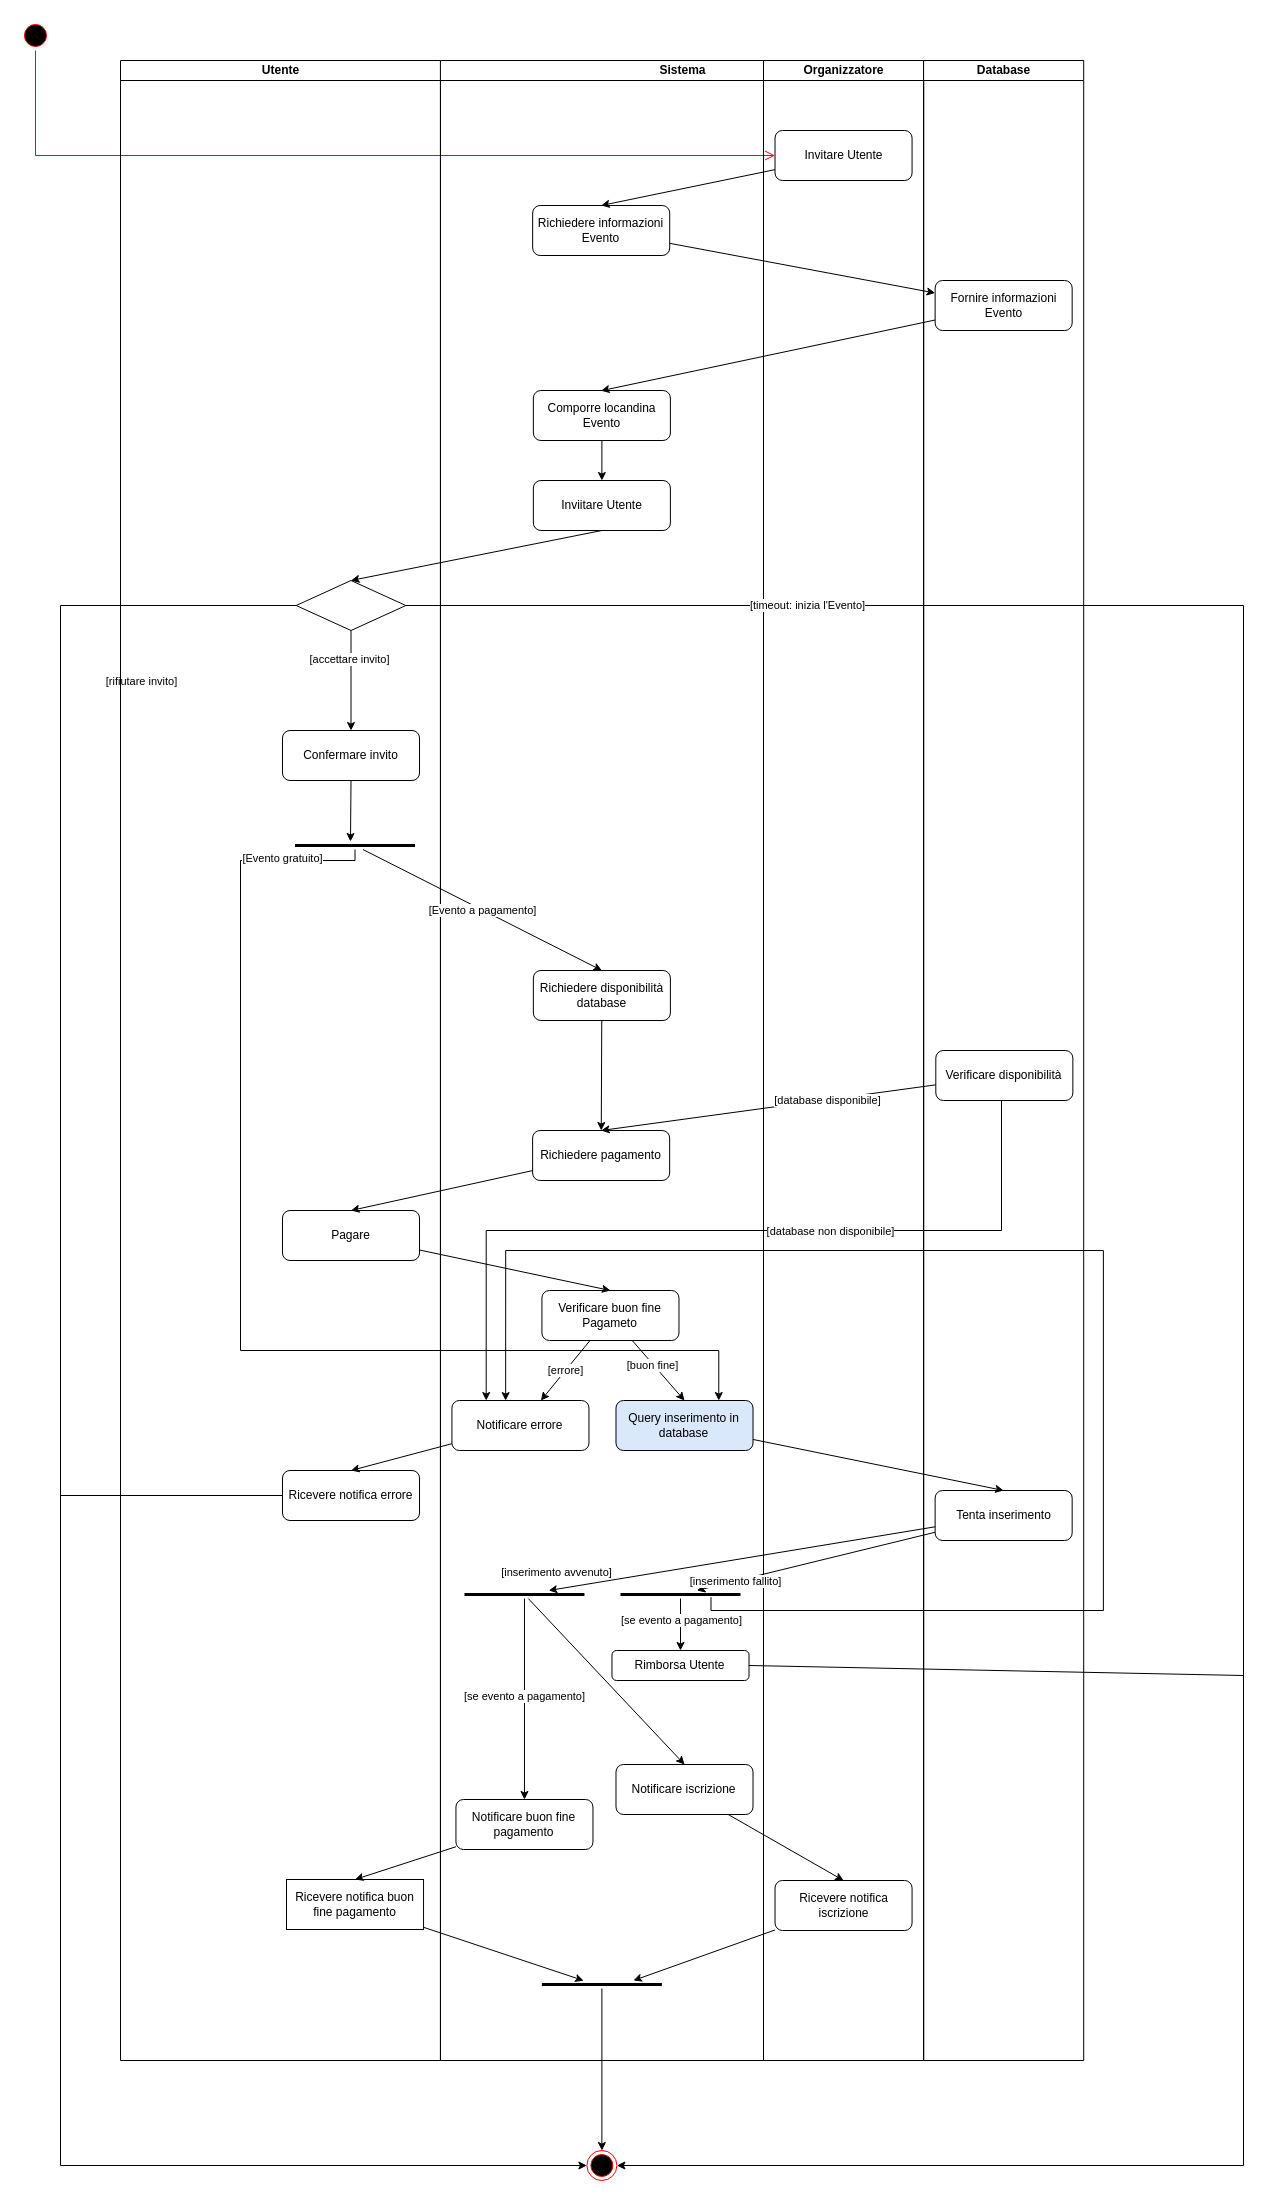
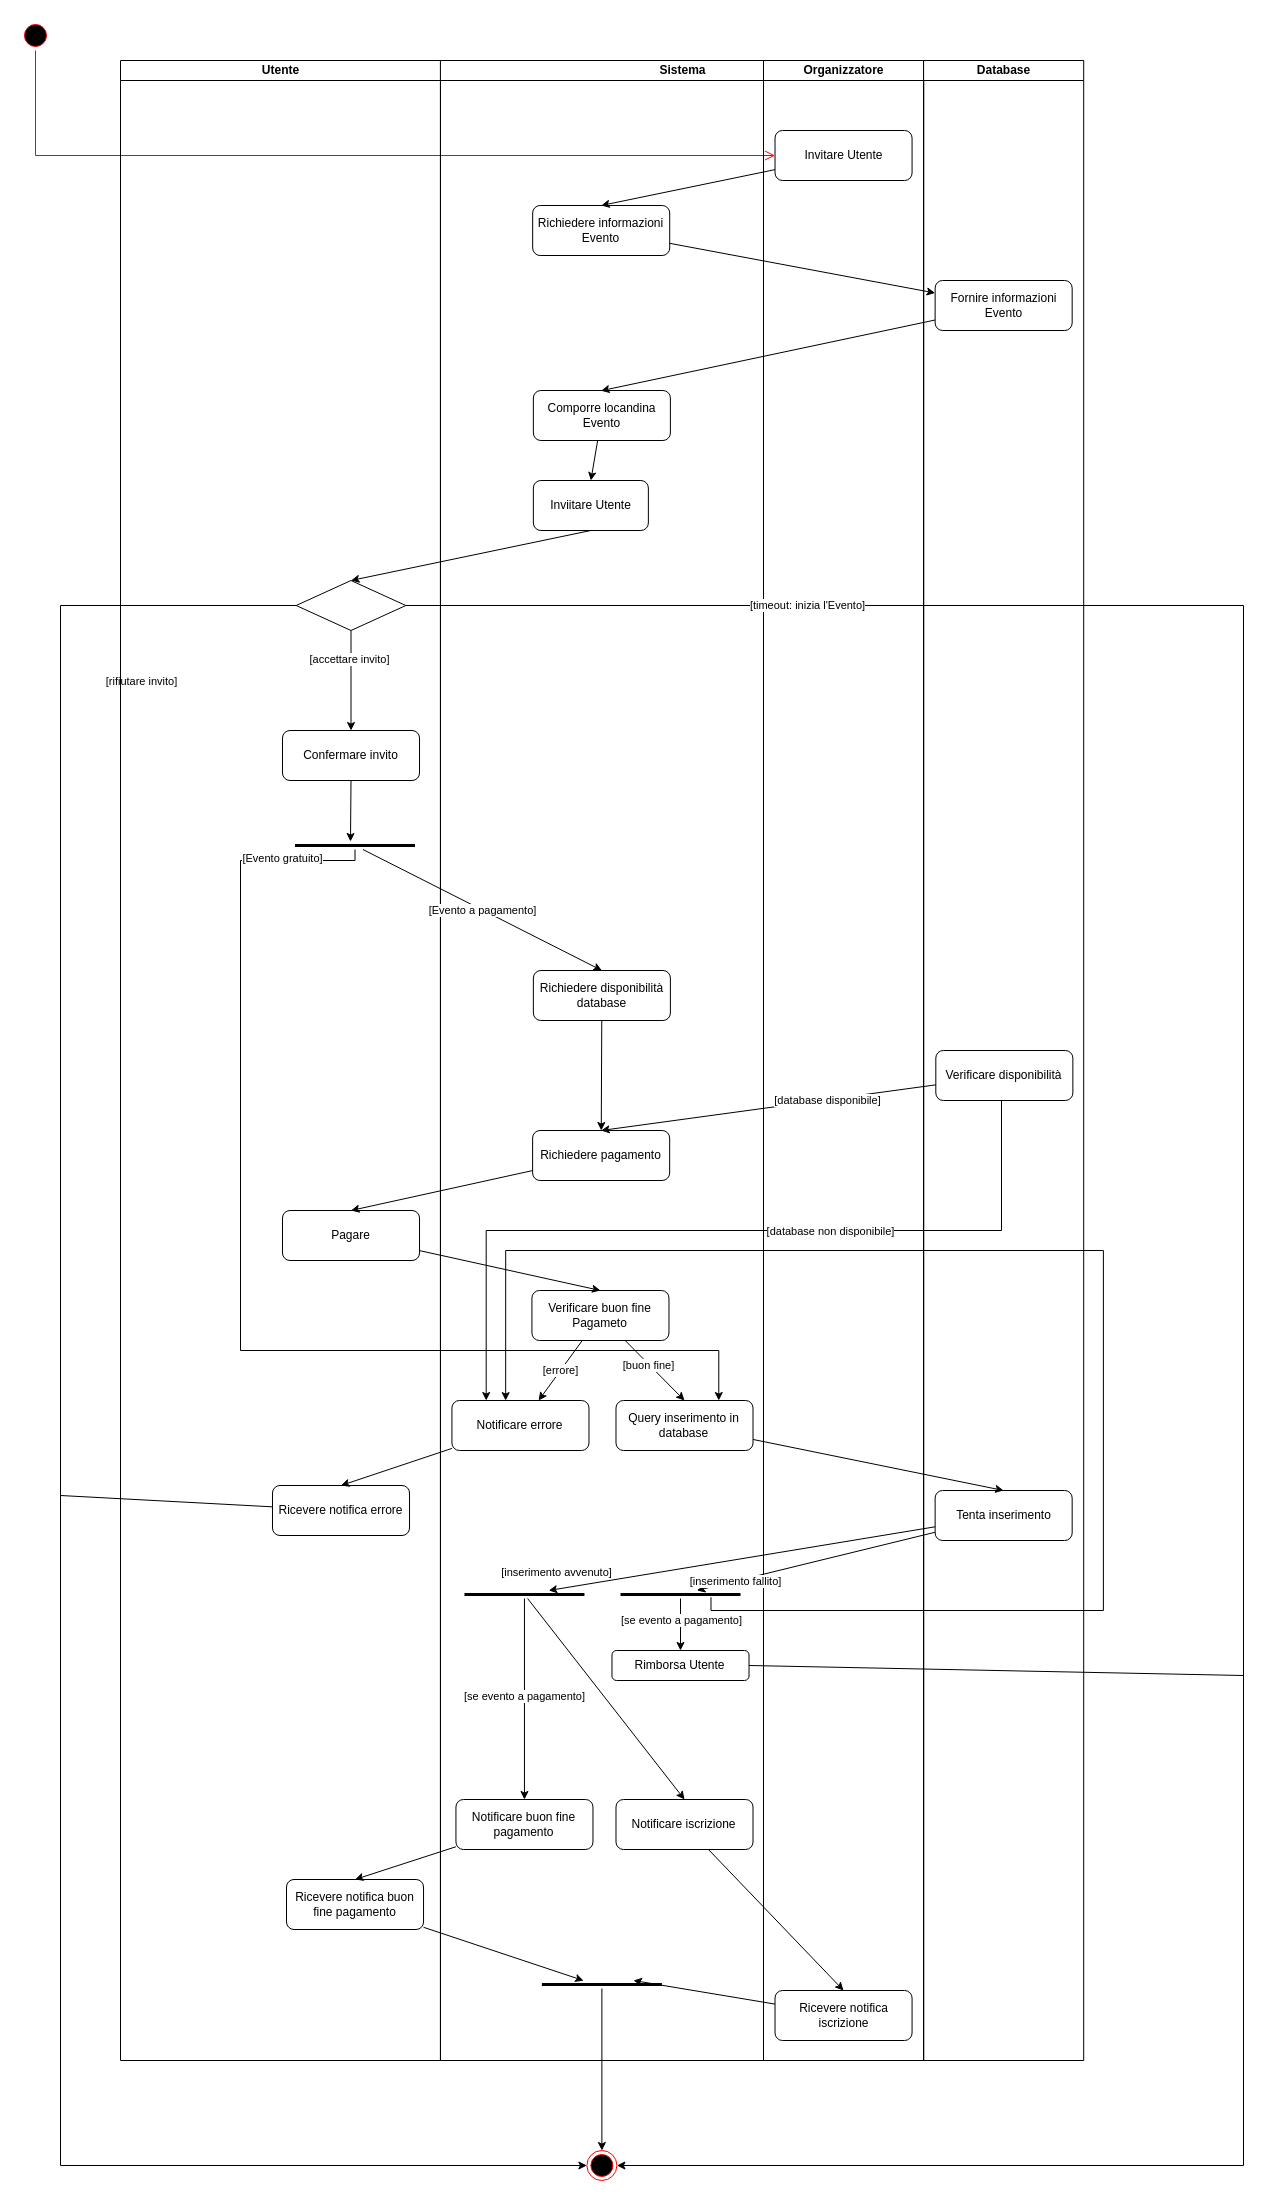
node "Inviitare Utente": size 137x50 -> 115x50
node "Verificare buon fine Pagameto": moved (610, 1316) -> (600, 1316)
node "Query inserimento in database": fillcolor #dae8fc -> #ffffff
node "Ricevere notifica errore": moved (351, 1496) -> (341, 1511)
node "Notificare iscrizione": moved (685, 1790) -> (685, 1825)
node "Ricevere notifica buon fine pagamento": shape rectangle -> rounded rectangle
node "Ricevere notifica iscrizione": moved (844, 1906) -> (844, 2016)
